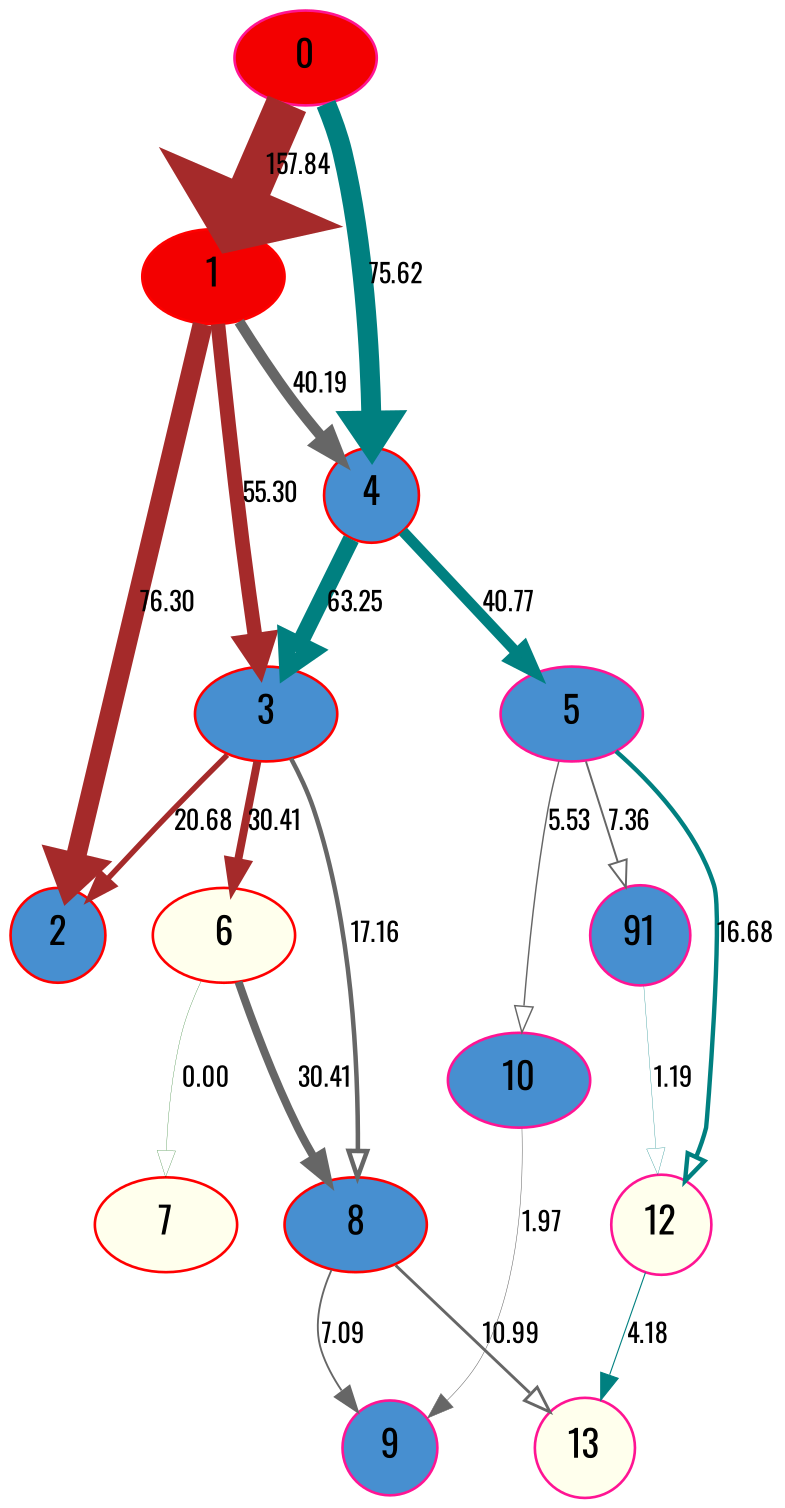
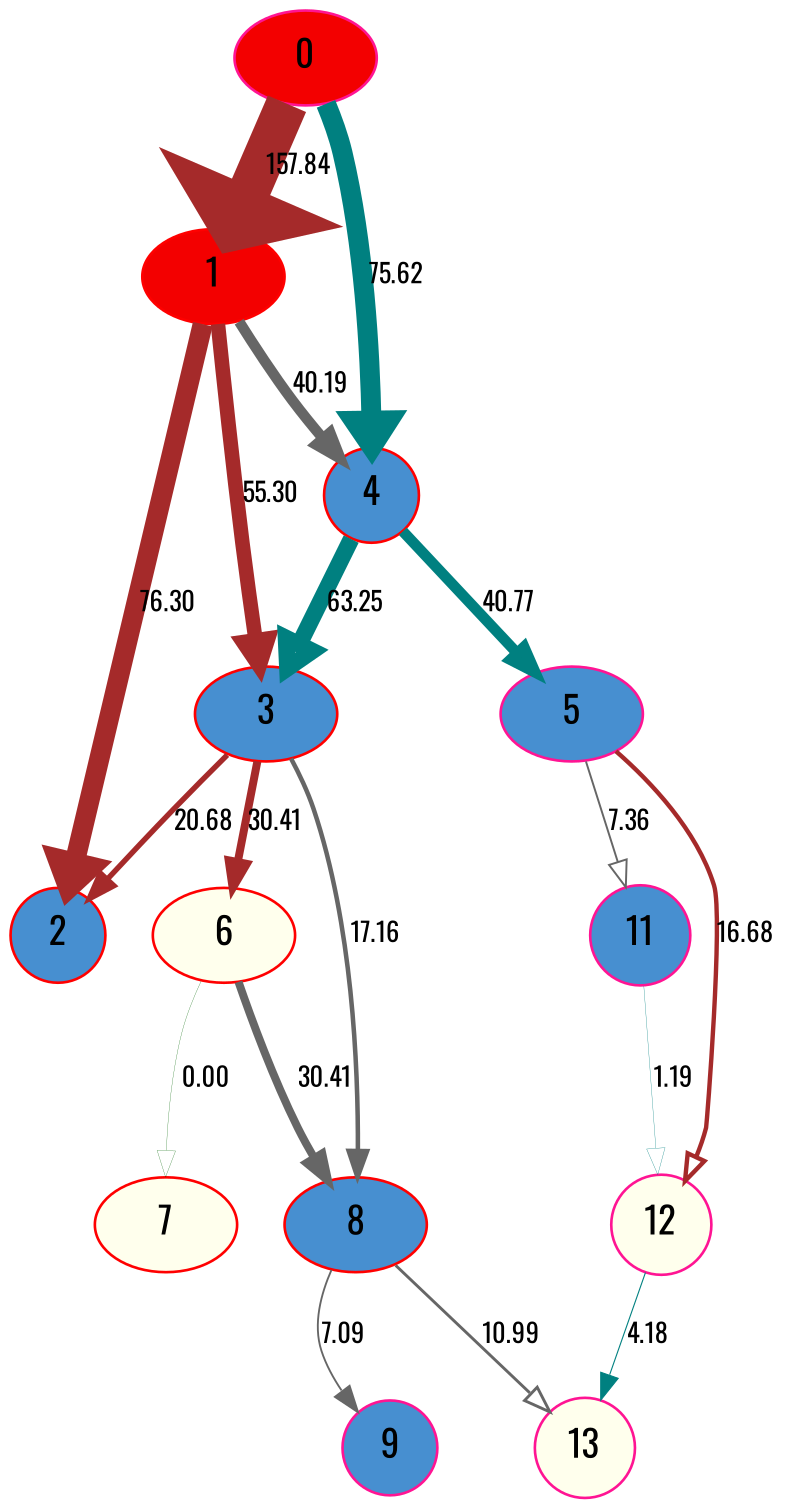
node "91": label "91" -> "11"
edge "5" -> "12": color teal -> brown
edge "3" -> "8": arrowhead onormal -> normal
node "10": removed
